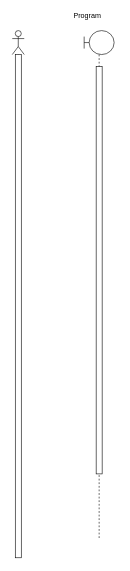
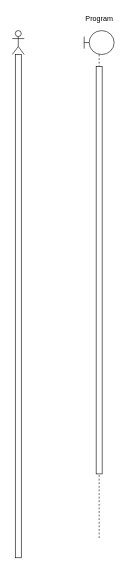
node "Program": moved (87, 15) -> (99, 18)
